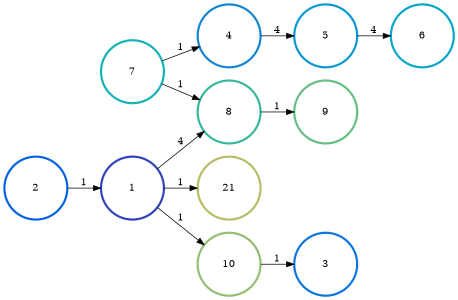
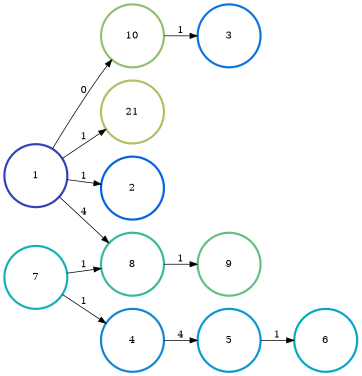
edge "5" -> "6": label "4" -> "1"
edge "2" -> "1": reversed
edge "1" -> "10": label "1" -> "0"
